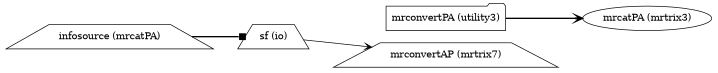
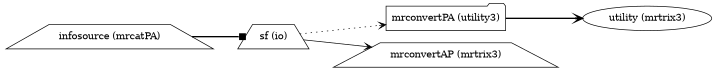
node "mrcatPA (mrtrix3)": label "mrcatPA (mrtrix3)" -> "utility (mrtrix3)"
edge "sf (io)" -> "mrconvertPA (utility3)": added
node "mrconvertAP (mrtrix7)": label "mrconvertAP (mrtrix7)" -> "mrconvertAP (mrtrix3)"
